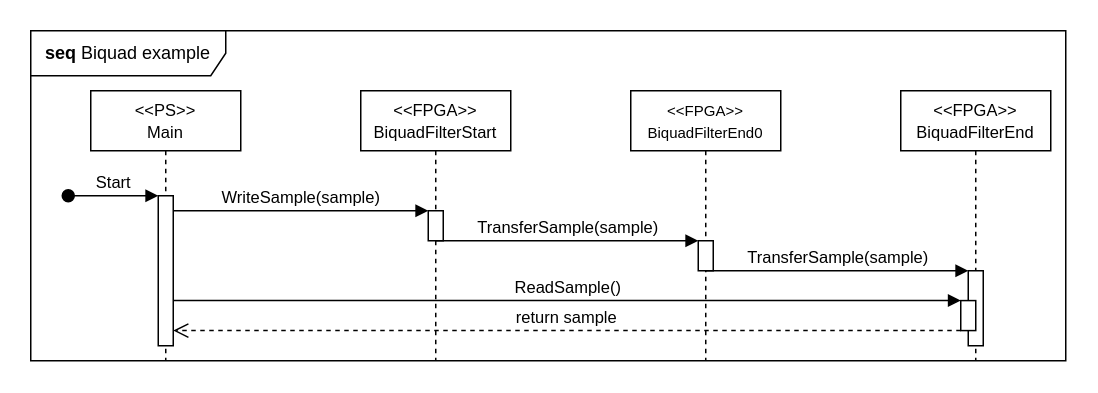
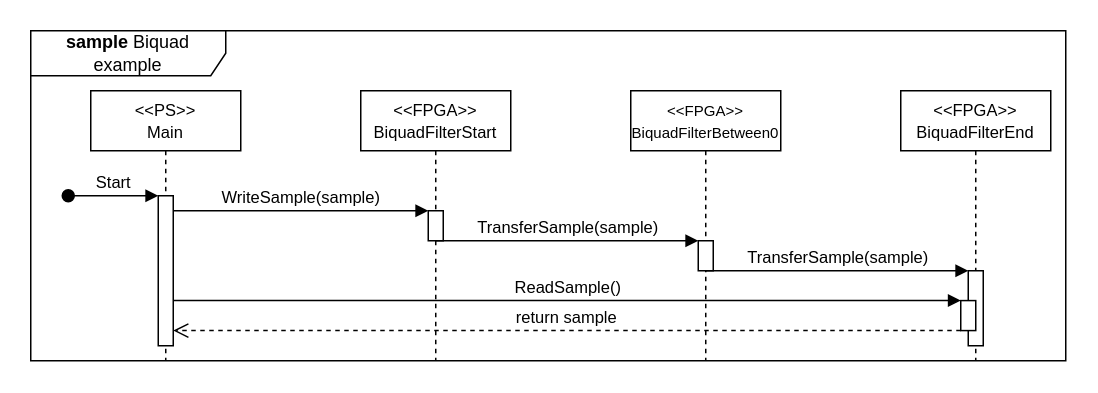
node "seq Biquad example": label "seq Biquad example" -> "sample Biquad example"
node "<<FPGA>> BiquadFilterEnd0": label "<<FPGA>> BiquadFilterEnd0" -> "<<FPGA>> BiquadFilterBetween0"
